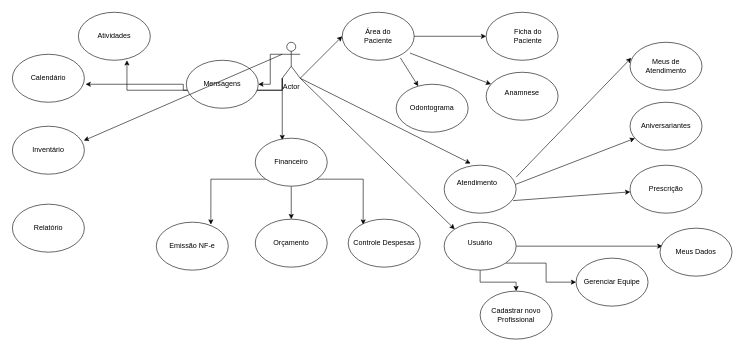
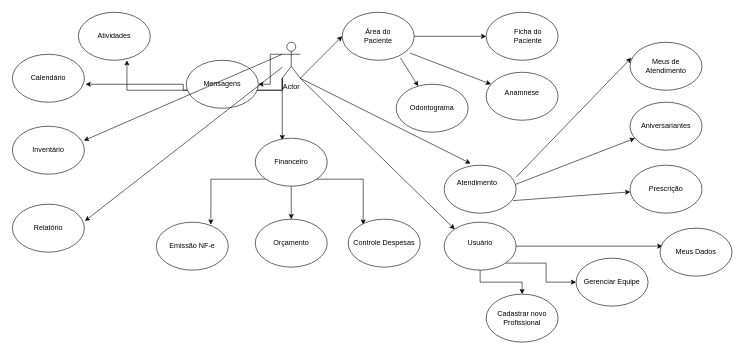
edge "Actor" -> "Relatório": added
node "Cadastrar novo Profissional": moved (516, 315) -> (522, 318)
